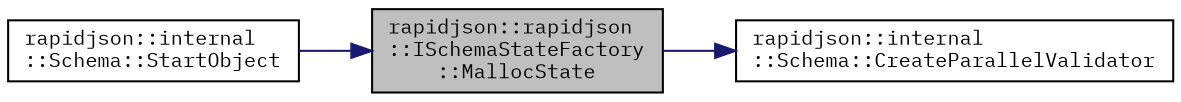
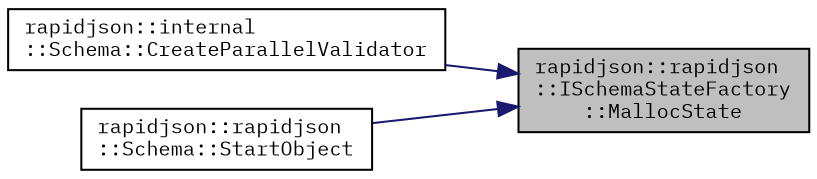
node "rapidjson::internal ::Schema::StartObject": label "rapidjson::internal ::Schema::StartObject" -> "rapidjson::rapidjson ::Schema::StartObject"
edge "rapidjson::rapidjson ::ISchemaStateFactory ::MallocState" -> "rapidjson::internal ::Schema::CreateParallelValidator": reversed
